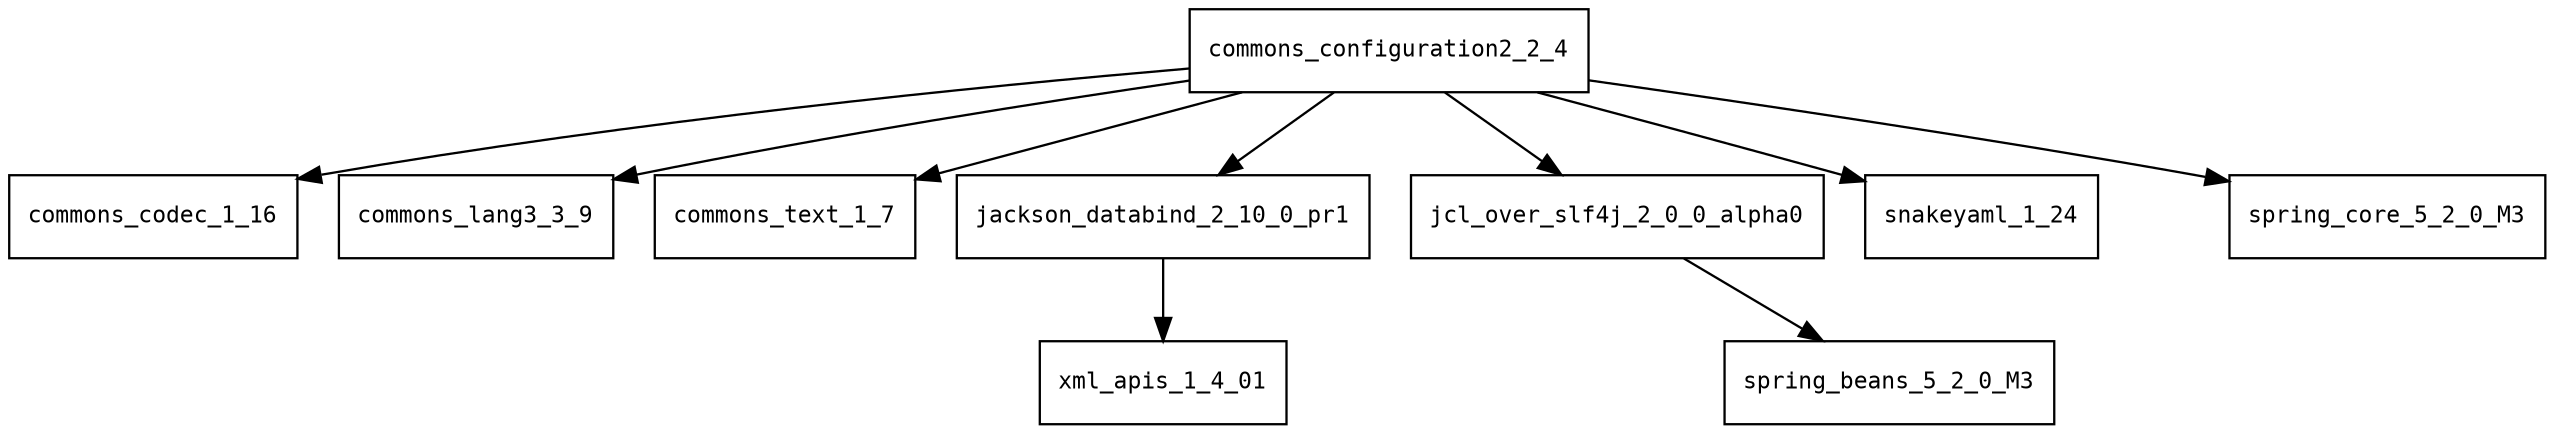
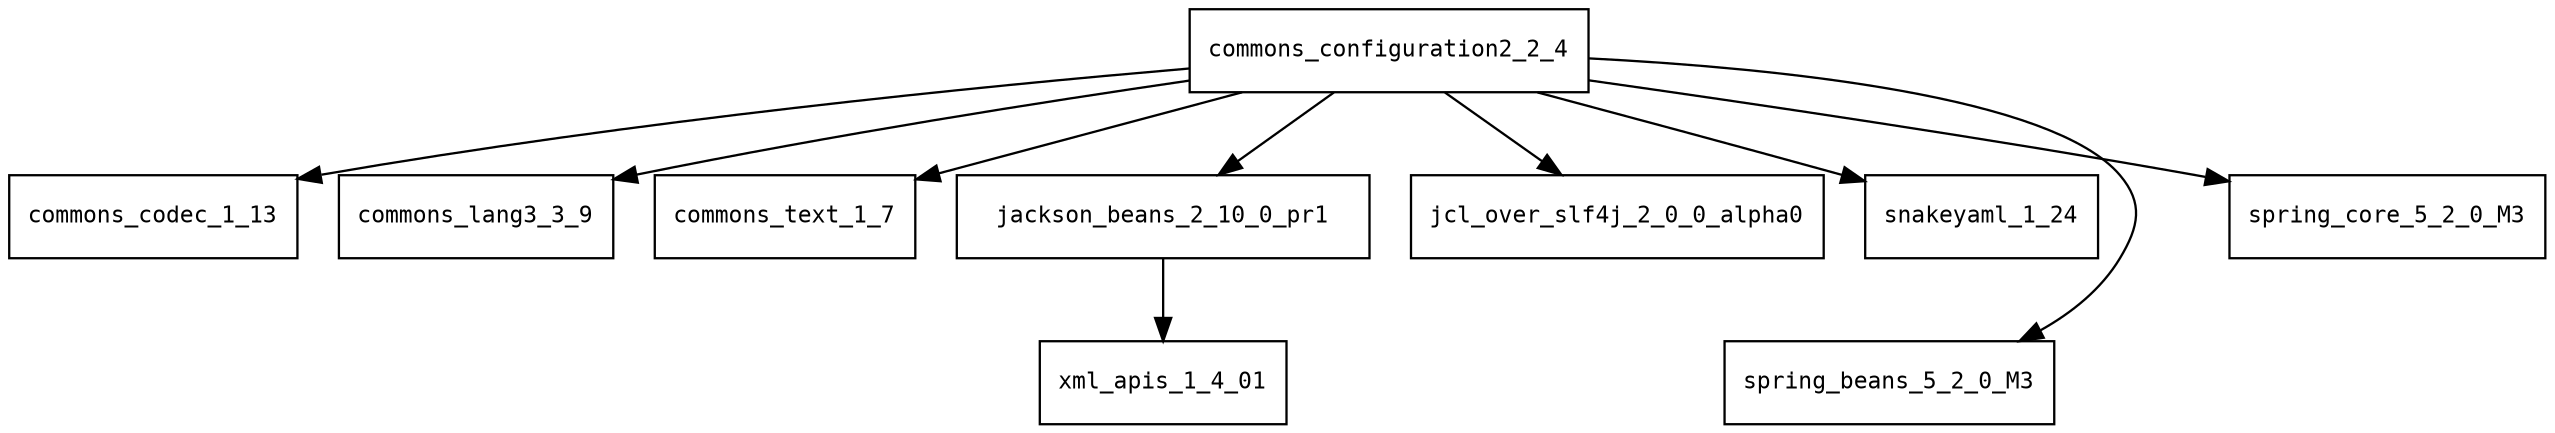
node "commons_codec_1_16": label "commons_codec_1_16" -> "commons_codec_1_13"
node "jackson_databind_2_10_0_pr1": label "jackson_databind_2_10_0_pr1" -> "jackson_beans_2_10_0_pr1"
edge "jcl_over_slf4j_2_0_0_alpha0" -> "spring_beans_5_2_0_M3": now "commons_configuration2_2_4" -> "spring_beans_5_2_0_M3"
